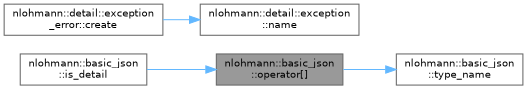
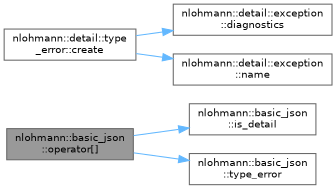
node "nlohmann::detail::exception _error::create": label "nlohmann::detail::exception _error::create" -> "nlohmann::detail::type _error::create"
node "nlohmann::detail::exception ::diagnostics": added
edge "nlohmann::basic_json ::is_detail" -> "nlohmann::basic_json ::operator[]": reversed
node "nlohmann::basic_json ::type_name": label "nlohmann::basic_json ::type_name" -> "nlohmann::basic_json ::type_error"
